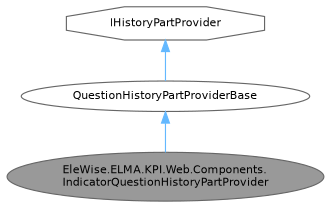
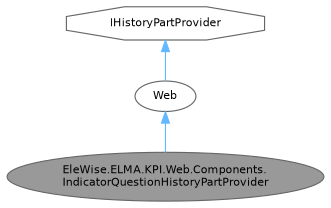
node "QuestionHistoryPartProviderBase": label "QuestionHistoryPartProviderBase" -> "Web"
